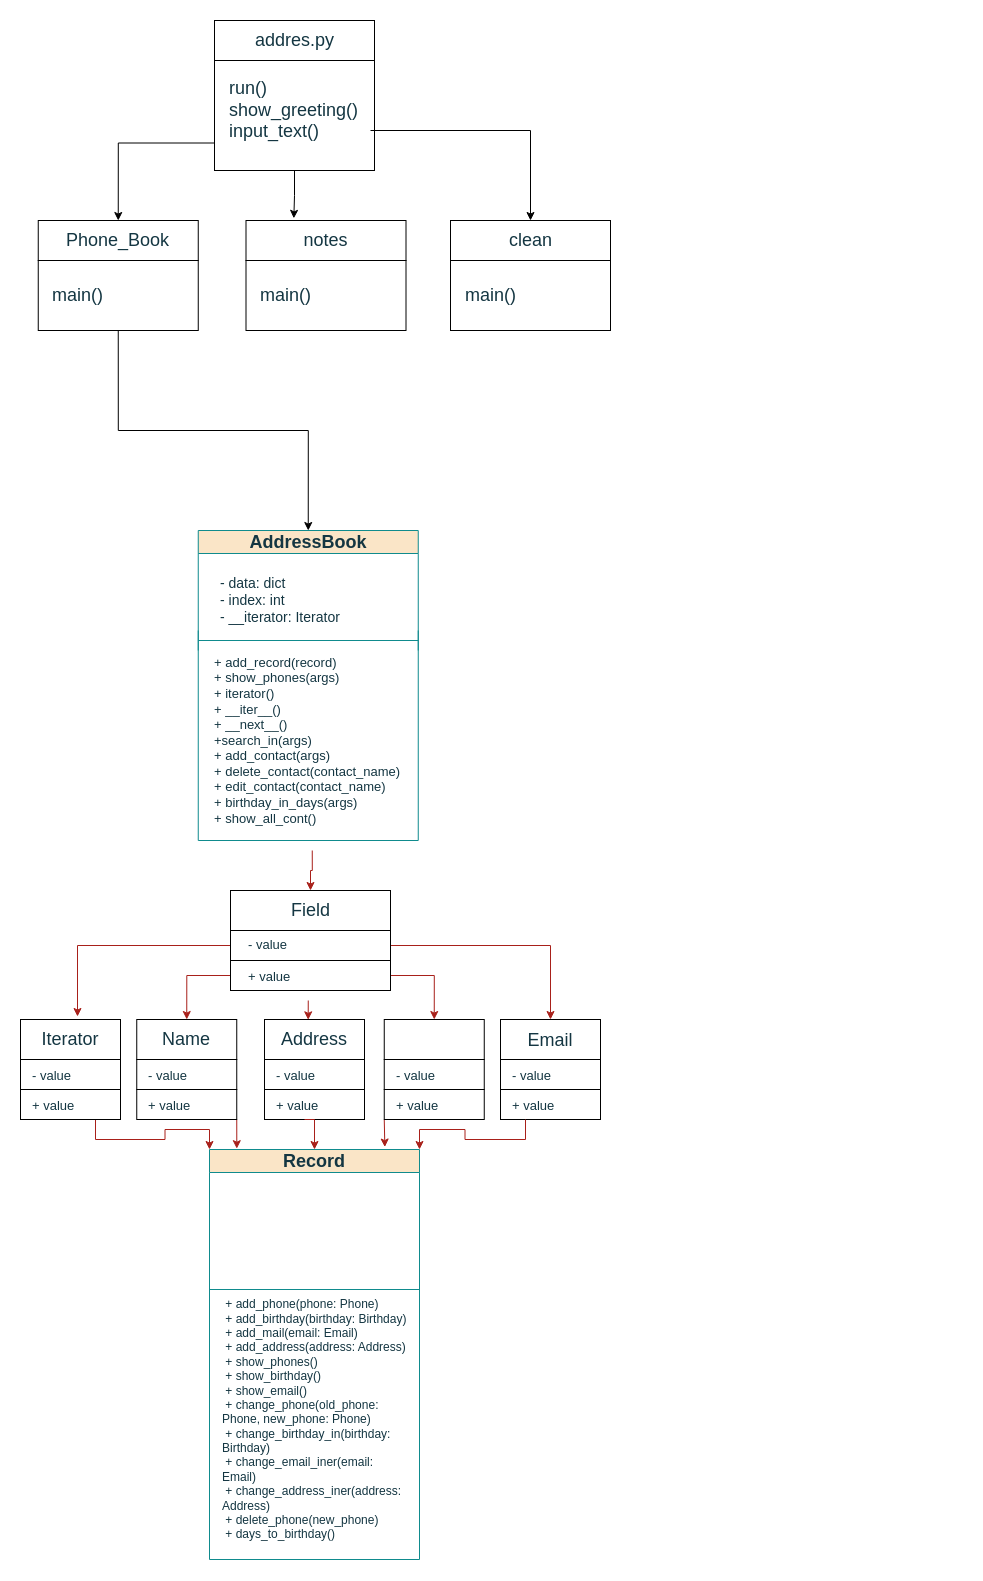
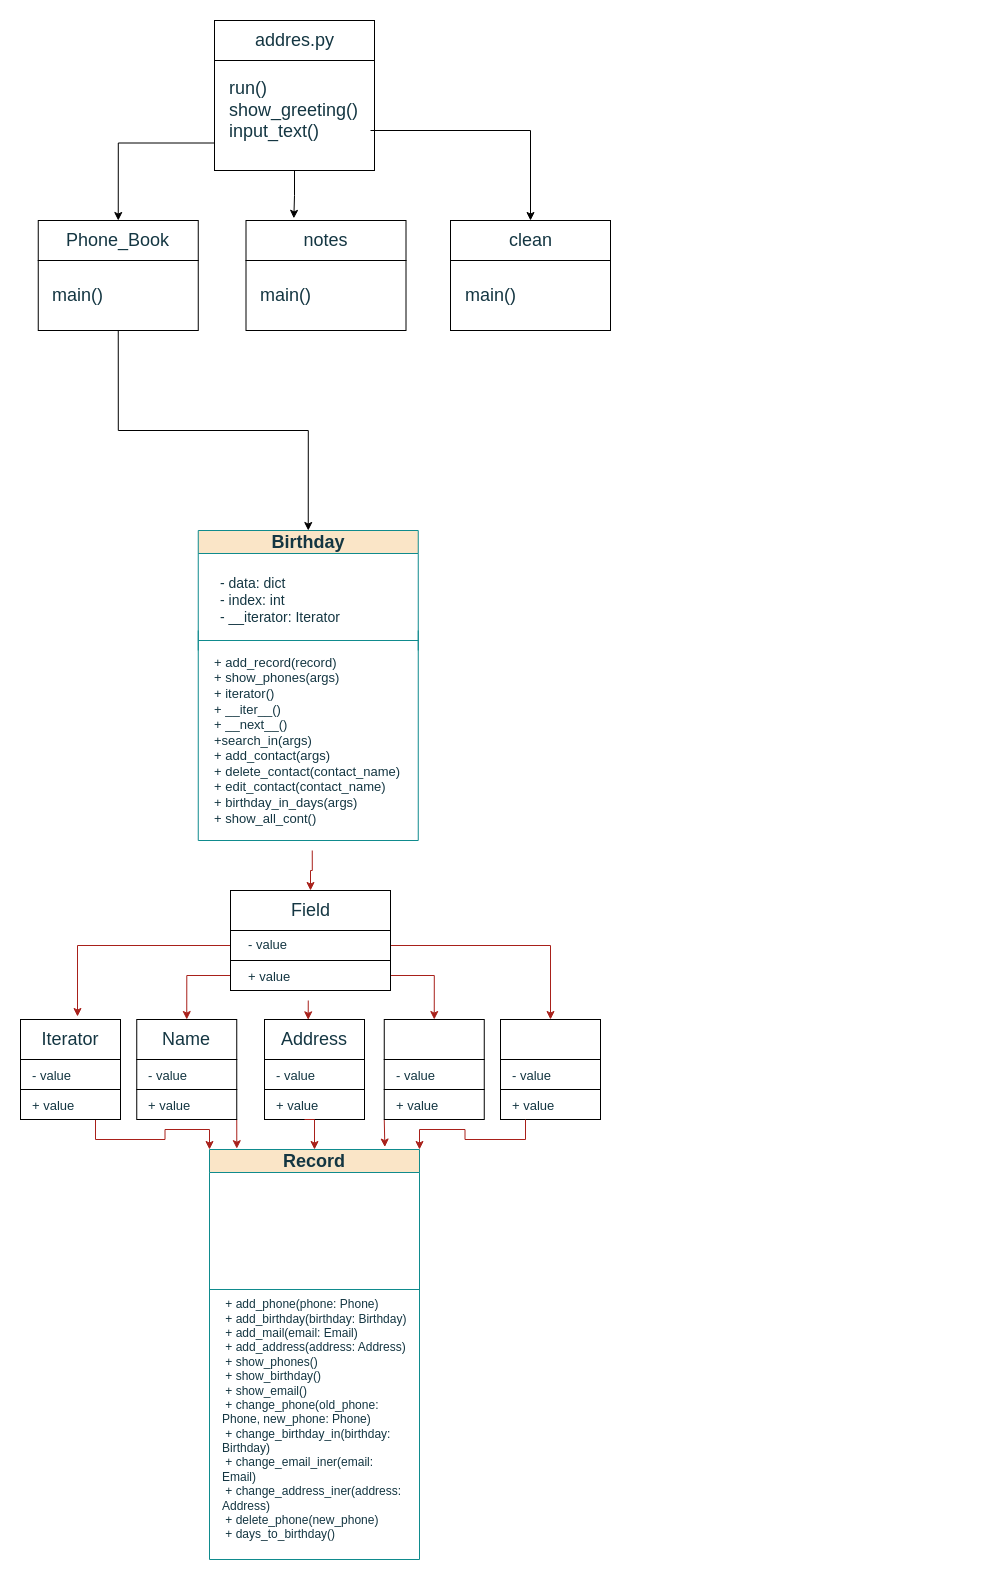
node "AddressBook": label "AddressBook" -> "Birthday"
node "Email": removed
